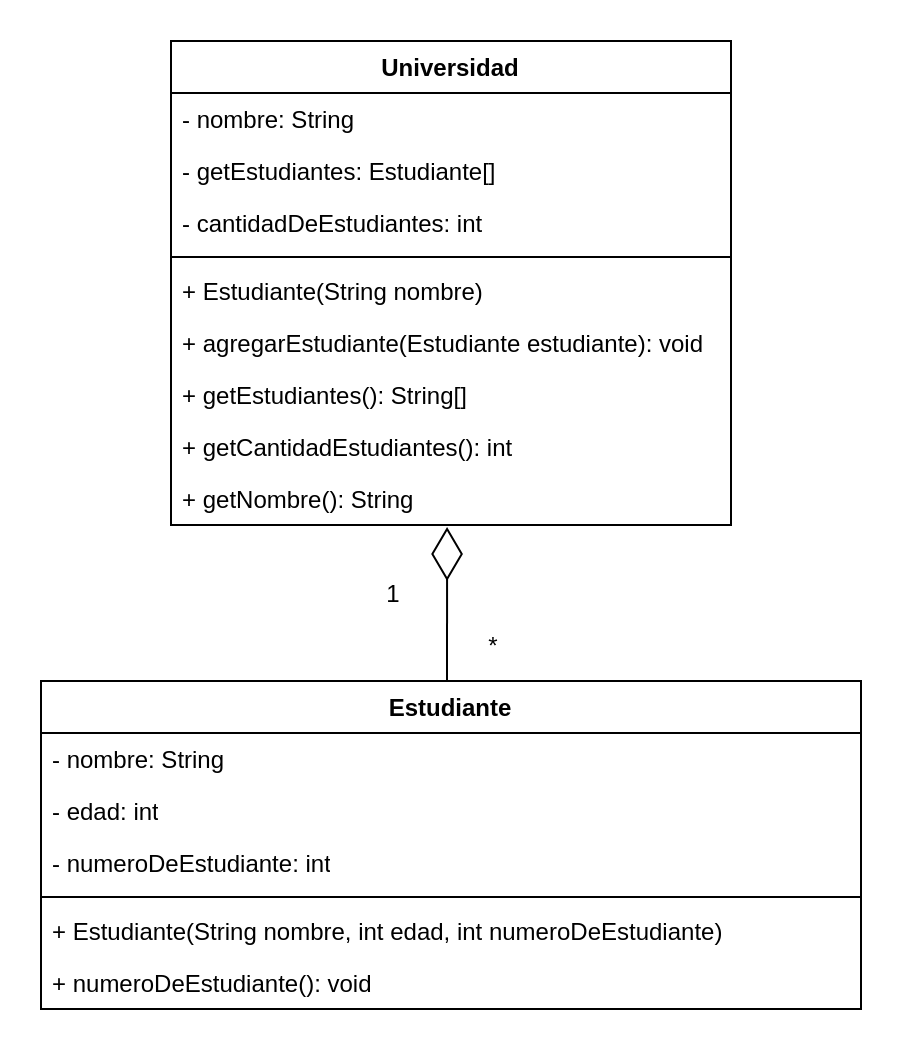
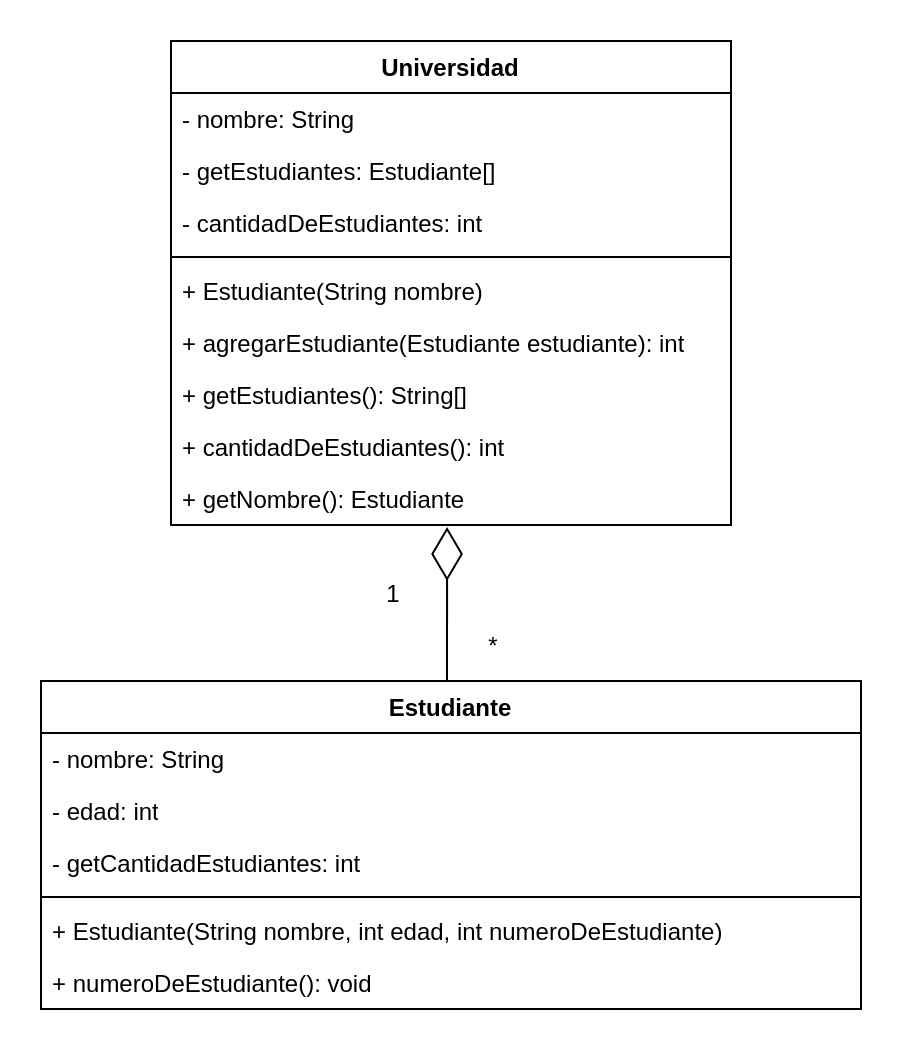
node "+ agregarEstudiante(Estudiante estudiante): void": label "+ agregarEstudiante(Estudiante estudiante): void" -> "+ agregarEstudiante(Estudiante estudiante): int"
node "+ getCantidadEstudiantes(): int": label "+ getCantidadEstudiantes(): int" -> "+ cantidadDeEstudiantes(): int"
node "+ getNombre(): String": label "+ getNombre(): String" -> "+ getNombre(): Estudiante"
node "- numeroDeEstudiante: int": label "- numeroDeEstudiante: int" -> "- getCantidadEstudiantes: int"
